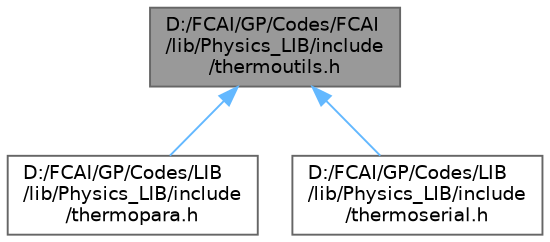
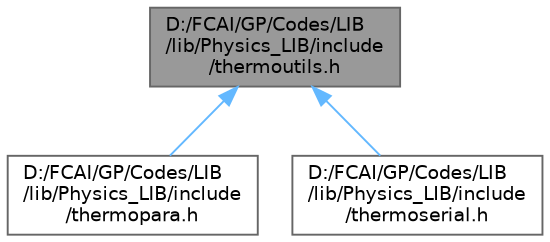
node "D:/FCAI/GP/Codes/FCAI /lib/Physics_LIB/include /thermoutils.h": label "D:/FCAI/GP/Codes/FCAI /lib/Physics_LIB/include /thermoutils.h" -> "D:/FCAI/GP/Codes/LIB /lib/Physics_LIB/include /thermoutils.h"
